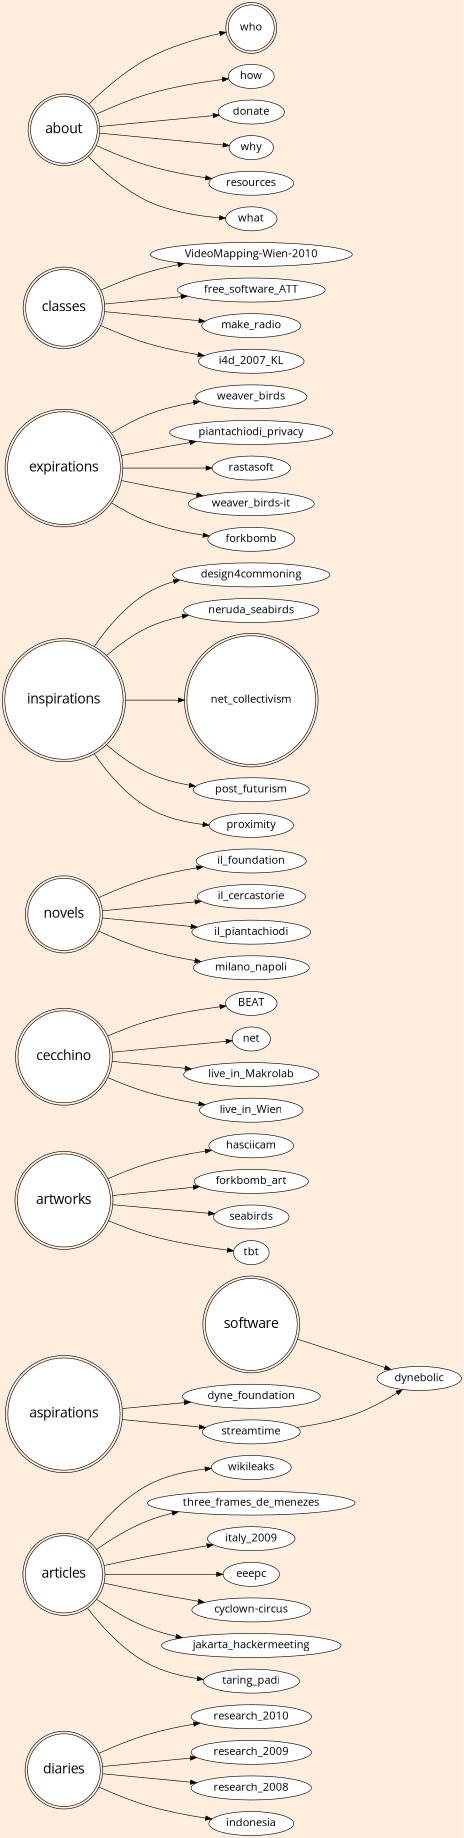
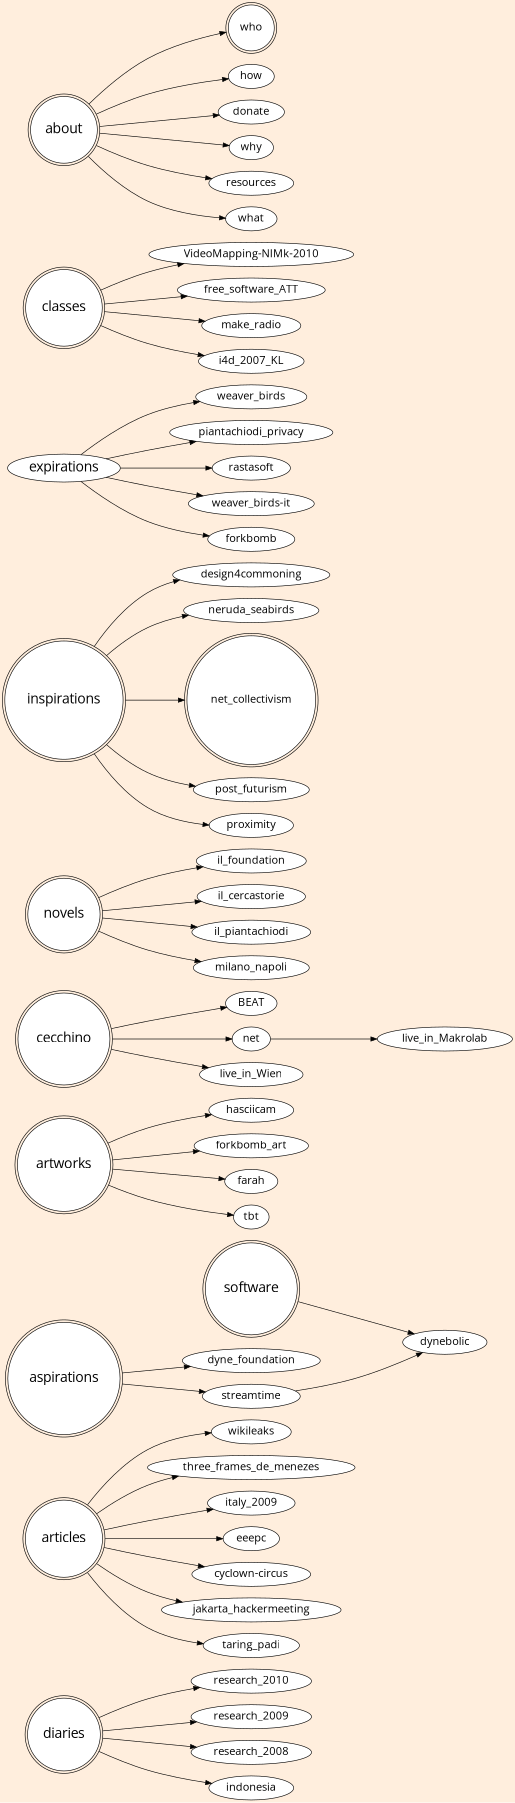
node "VideoMapping-Wien-2010": label "VideoMapping-Wien-2010" -> "VideoMapping-NIMk-2010"
node "expirations": shape doublecircle -> ellipse
edge "cecchino" -> "live_in_Makrolab": now "net" -> "live_in_Makrolab"
node "seabirds": label "seabirds" -> "farah"
